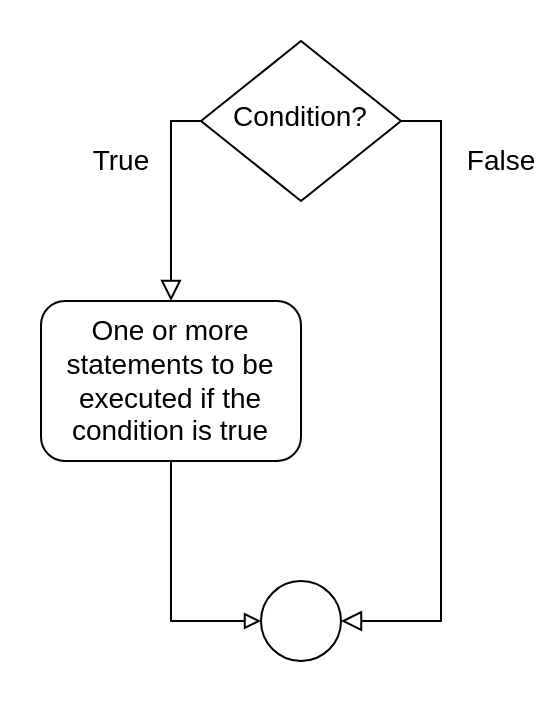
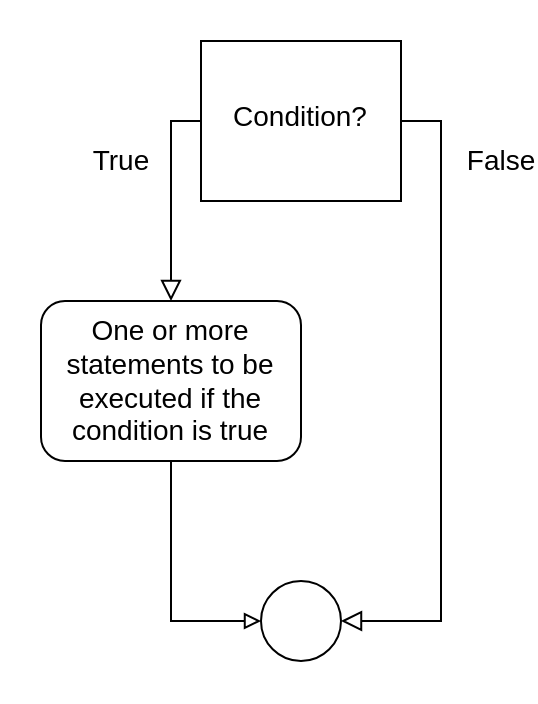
node "Condition?": shape diamond -> rectangle
